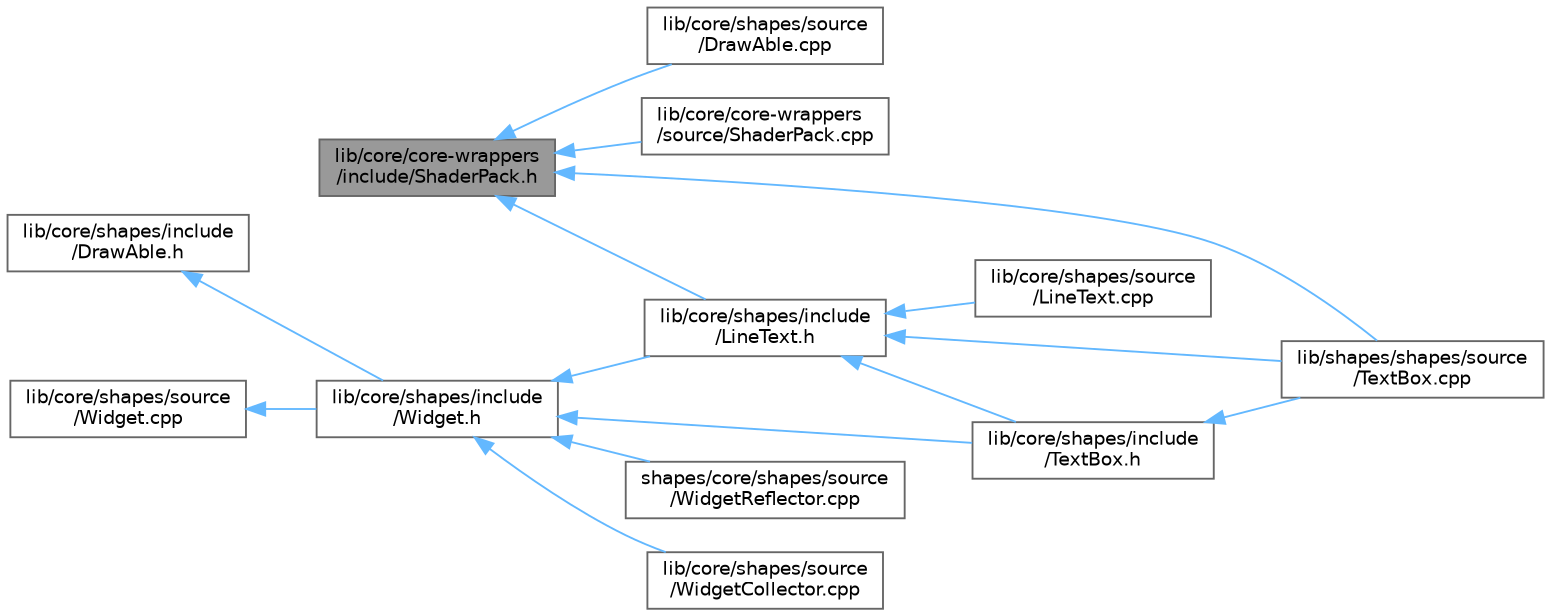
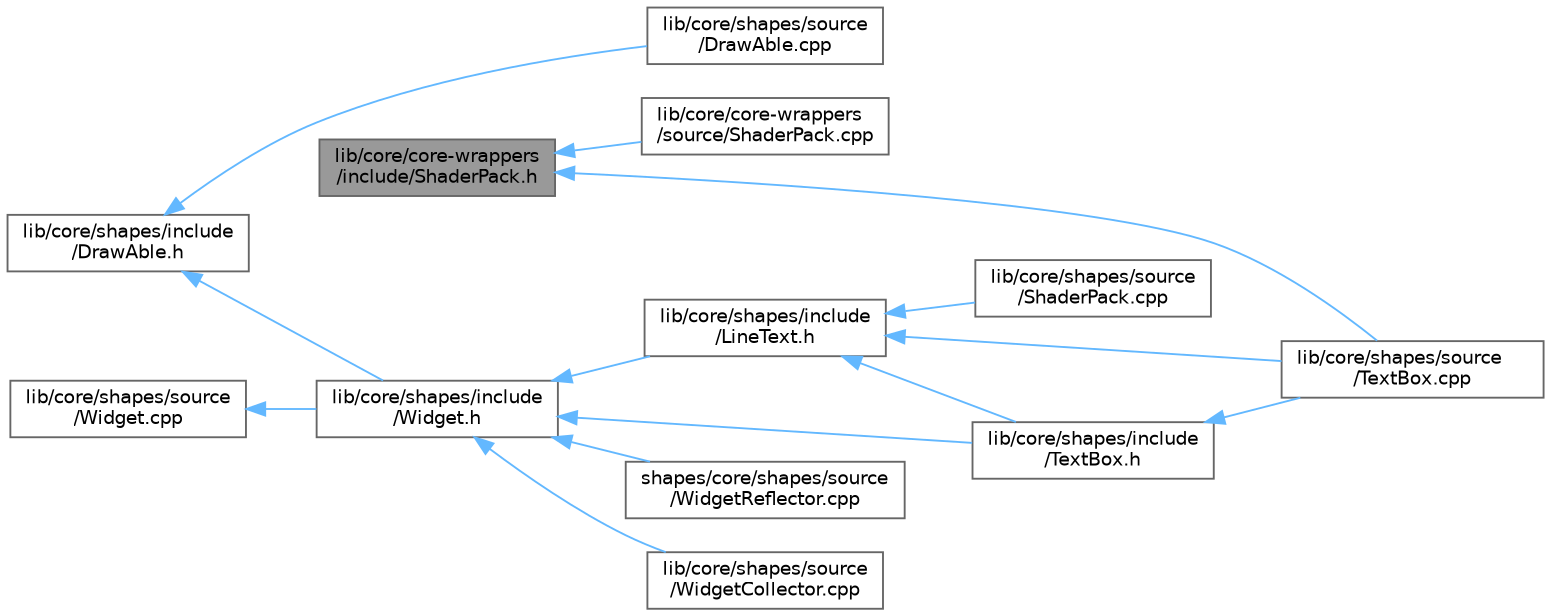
edge "lib/core/shapes/source /DrawAble.cpp" -> "lib/core/core-wrappers /include/ShaderPack.h": now "lib/core/shapes/source /DrawAble.cpp" -> "lib/core/shapes/include /DrawAble.h"
edge "lib/core/shapes/include /LineText.h" -> "lib/core/core-wrappers /include/ShaderPack.h": removed
node "lib/core/shapes/source /LineText.cpp": label "lib/core/shapes/source /LineText.cpp" -> "lib/core/shapes/source /ShaderPack.cpp"
node "lib/shapes/shapes/source /TextBox.cpp": label "lib/shapes/shapes/source /TextBox.cpp" -> "lib/core/shapes/source /TextBox.cpp"
